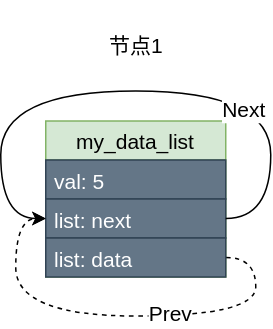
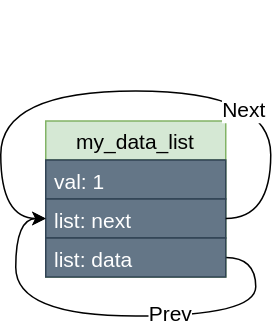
node "节点1": removed
node "val: 5": label "val: 5" -> "val: 1"
edge "list: data" -> "list: next": style dashed -> solid
